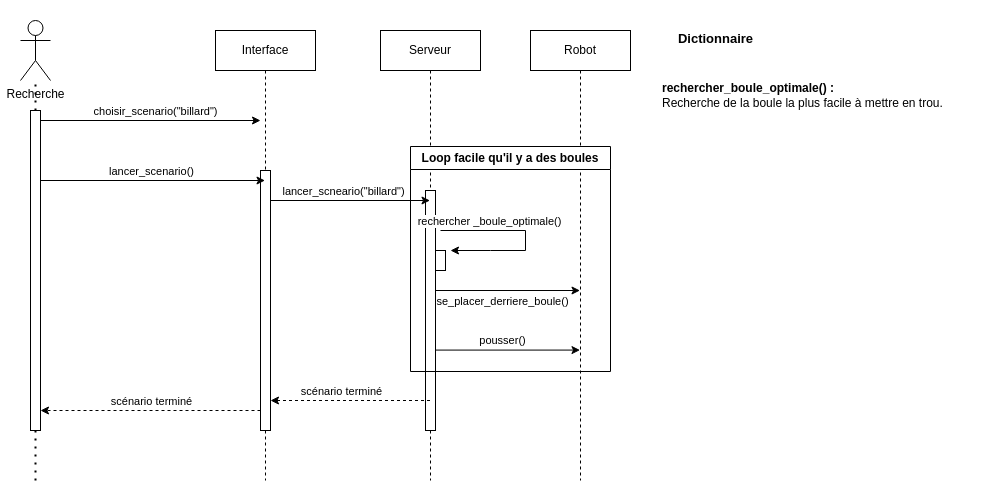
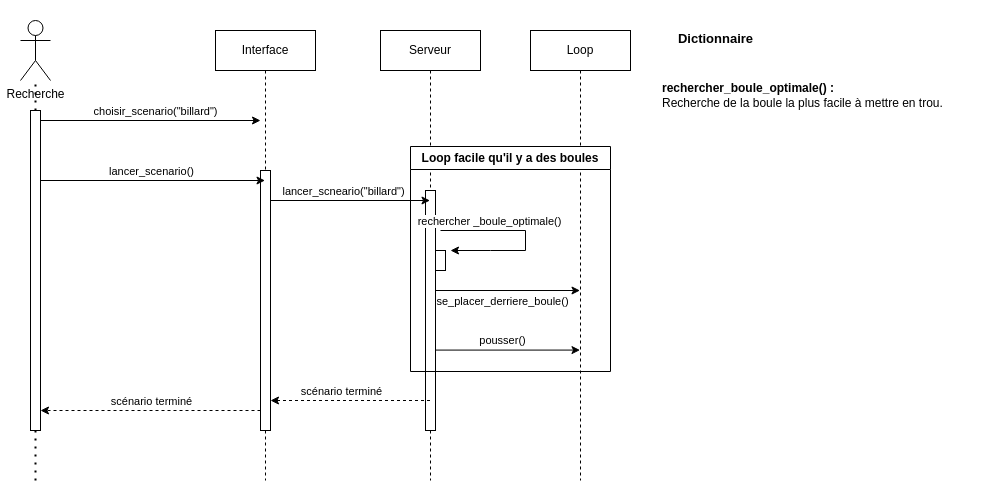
node "Robot": label "Robot" -> "Loop"
